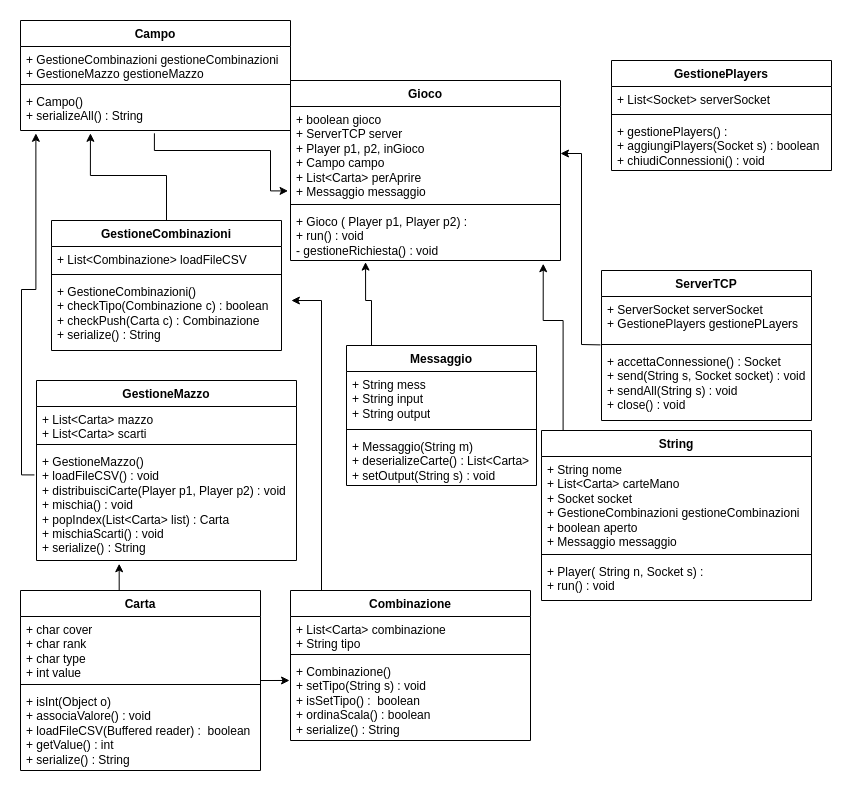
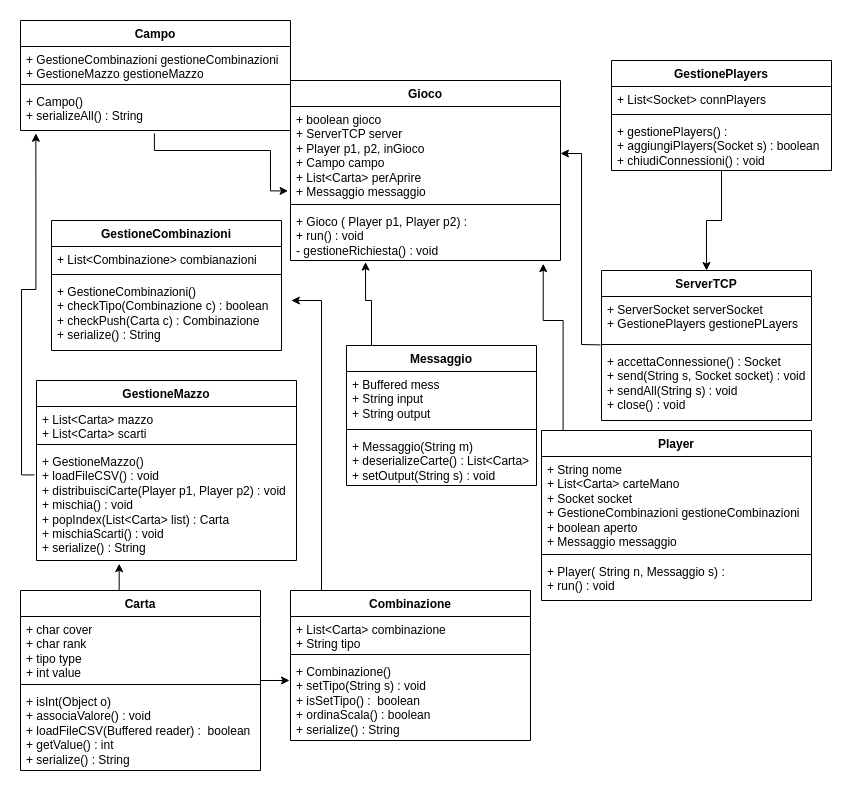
node "+ List<Socket> serverSocket": label "+ List<Socket> serverSocket" -> "+ List<Socket> connPlayers"
edge "GestioneCombinazioni" -> "+ Campo() + serializeAll() : String": removed
edge "GestionePlayers" -> "ServerTCP": added
node "+ List<Combinazione> loadFileCSV": label "+ List<Combinazione> loadFileCSV" -> "+ List<Combinazione> combianazioni"
node "+ String mess + String input + String output": label "+ String mess + String input + String output" -> "+ Buffered mess + String input + String output"
node "String": label "String" -> "Player"
node "+ Player( String n, Socket s) : + run() : void": label "+ Player( String n, Socket s) : + run() : void" -> "+ Player( String n, Messaggio s) : + run() : void"
node "+ char cover + char rank + char type + int value": label "+ char cover + char rank + char type + int value" -> "+ char cover + char rank + tipo type + int value"
